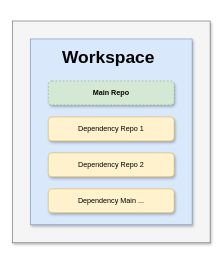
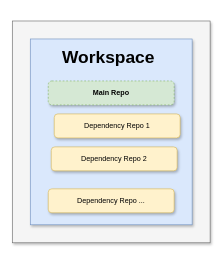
node "Dependency Repo 1": moved (111, 129) -> (117, 126)
node "Dependency Repo 2": moved (111, 165) -> (114, 159)
node "Dependency Main ...": label "Dependency Main ..." -> "Dependency Repo ..."
